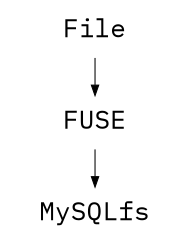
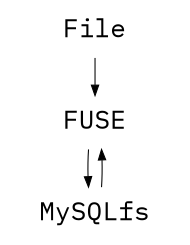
edge "MySQLfs" -> "FUSE": added
